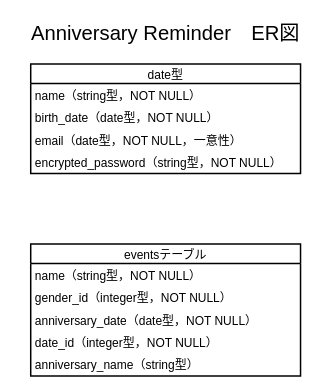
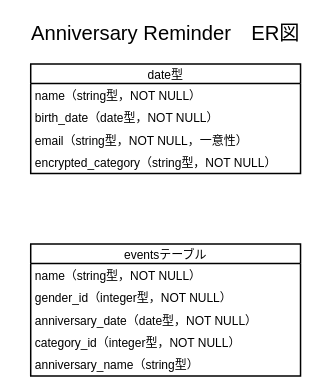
node "email（date型，NOT NULL，一意性）": label "email（date型，NOT NULL，一意性）" -> "email（string型，NOT NULL，一意性）"
node "encrypted_password（string型，NOT NULL）": label "encrypted_password（string型，NOT NULL）" -> "encrypted_category（string型，NOT NULL）"
node "date_id（integer型，NOT NULL）": label "date_id（integer型，NOT NULL）" -> "category_id（integer型，NOT NULL）"
